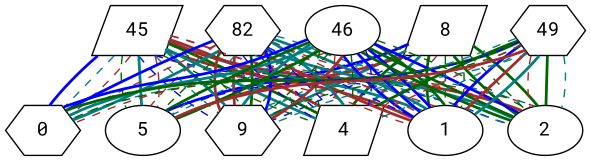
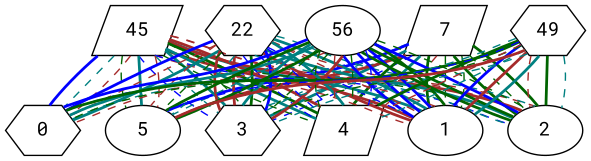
node "82": label "82" -> "22"
node "46": label "46" -> "56"
node "8": label "8" -> "7"
node "9": label "9" -> "3"
